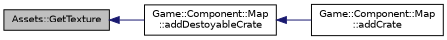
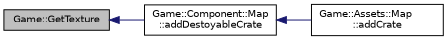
node "Assets::GetTexture": label "Assets::GetTexture" -> "Game::GetTexture"
node "Game::Component::Map ::addCrate": label "Game::Component::Map ::addCrate" -> "Game::Assets::Map ::addCrate"
